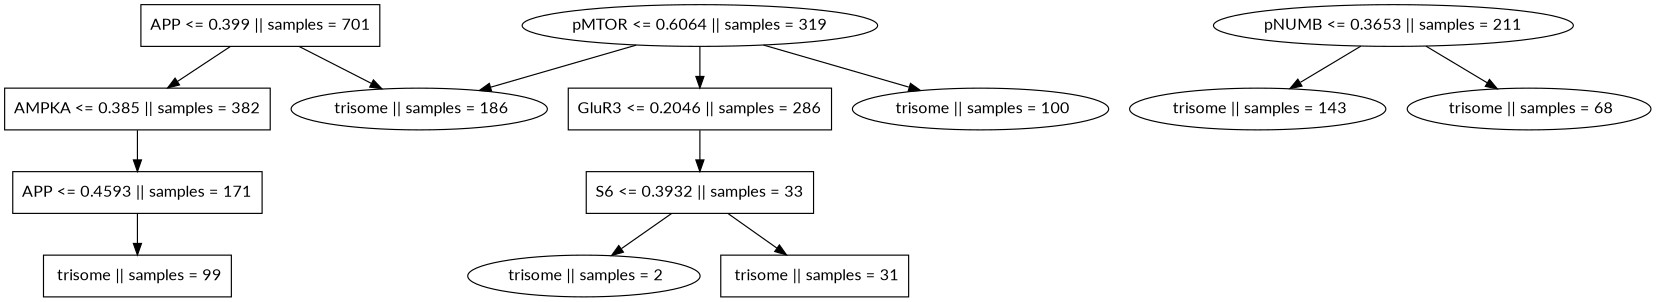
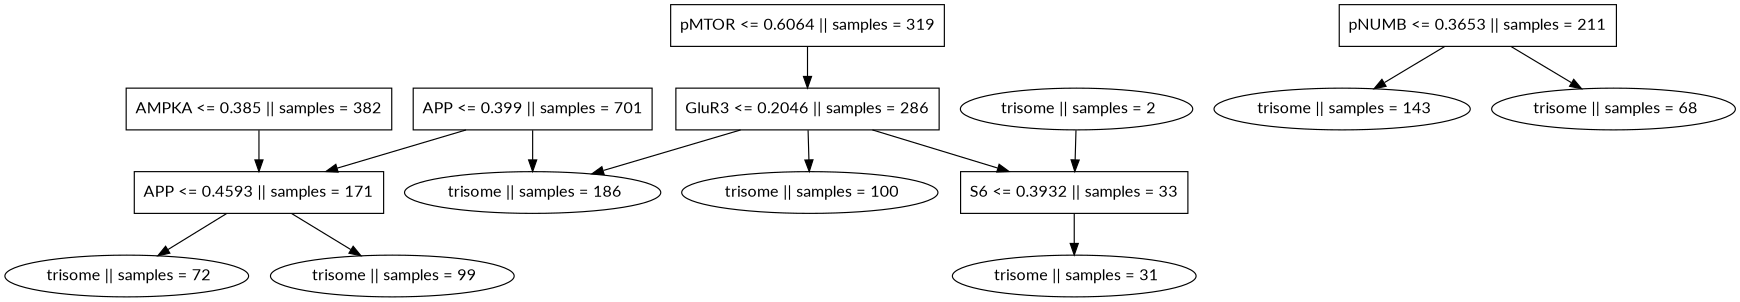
node "pMTOR <= 0.6064 || samples = 319": shape ellipse -> box
node "pNUMB <= 0.3653 || samples = 211": shape ellipse -> box
edge "APP <= 0.399 || samples = 701" -> "AMPKA <= 0.385 || samples = 382": now "APP <= 0.399 || samples = 701" -> "APP <= 0.4593 || samples = 171"
edge "pMTOR <= 0.6064 || samples = 319" -> "trisome || samples = 186": now "GluR3 <= 0.2046 || samples = 286" -> "trisome || samples = 186"
edge "pMTOR <= 0.6064 || samples = 319" -> "trisome || samples = 100": now "GluR3 <= 0.2046 || samples = 286" -> "trisome || samples = 100"
edge "S6 <= 0.3932 || samples = 33" -> "trisome || samples = 2": reversed
node "trisome || samples = 72": added
node "trisome || samples = 99": shape box -> ellipse
node "trisome || samples = 31": shape box -> ellipse
